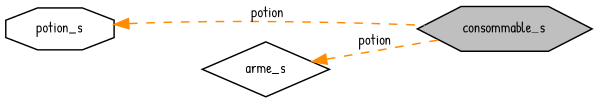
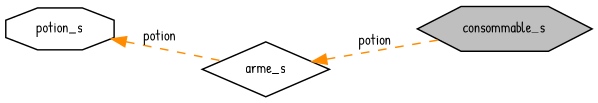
edge "consommable_s" -> "potion_s": now "arme_s" -> "potion_s"
